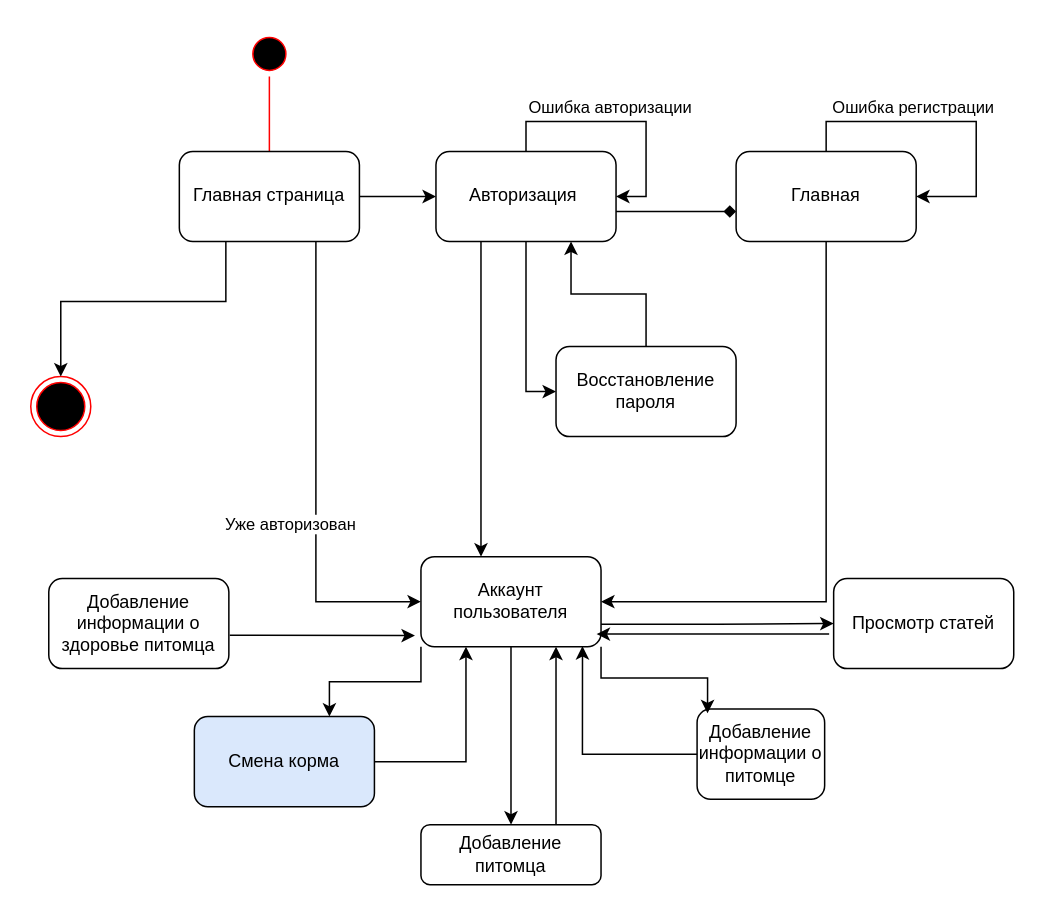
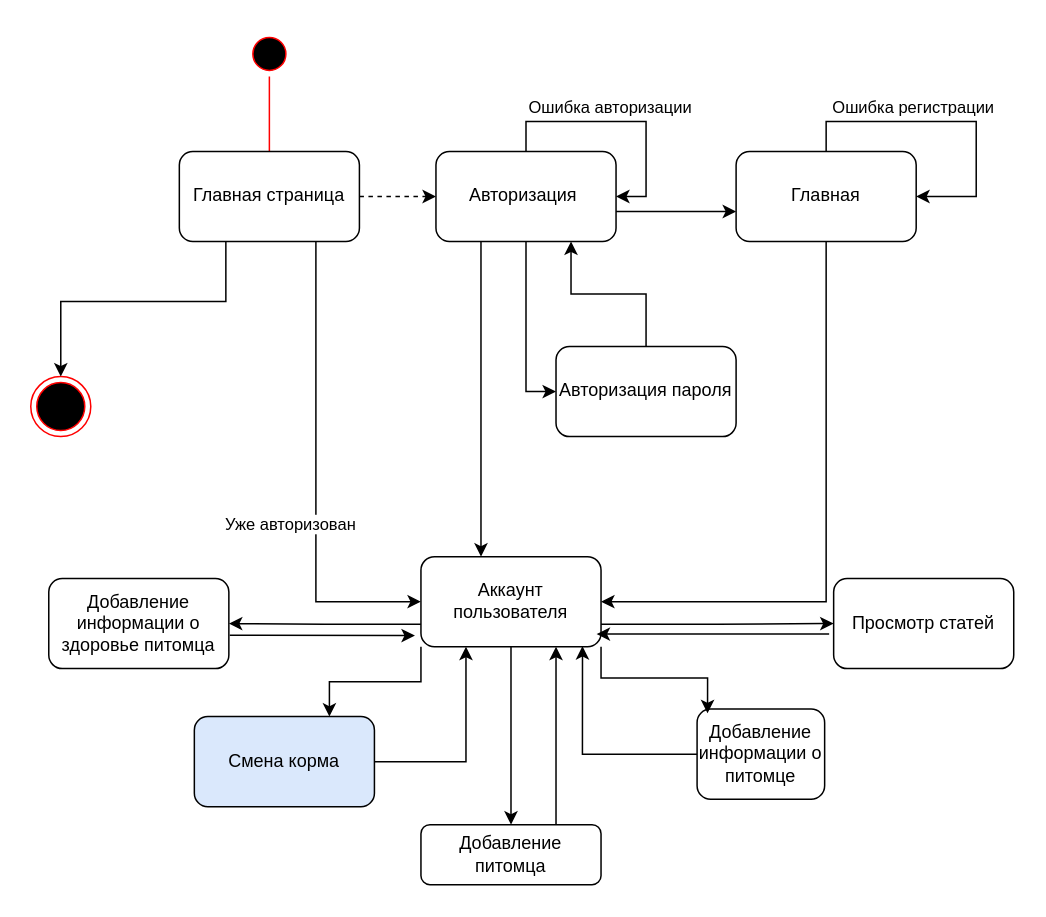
edge "Главная страница" -> "Авторизация": style solid -> dashed
edge "Авторизация" -> "Главная": arrowhead diamond -> classic
node "Восстановление пароля": label "Восстановление пароля" -> "Авторизация пароля"
edge "Аккаунт пользователя" -> "Добавление информации о здоровье питомца": added
